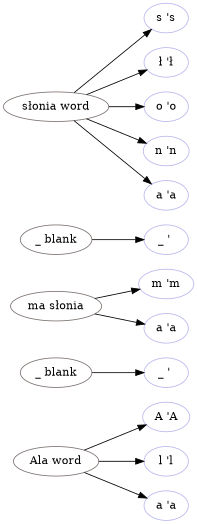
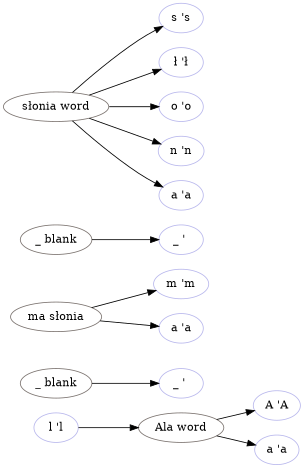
edge "Ala word" -> "l 'l": reversed
